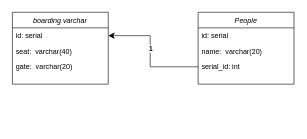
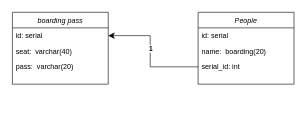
node "boarding varchar": label "boarding varchar" -> "boarding pass"
node "name: varchar(20)": label "name: varchar(20)" -> "name: boarding(20)"
node "gate: varchar(20)": label "gate: varchar(20)" -> "pass: varchar(20)"
